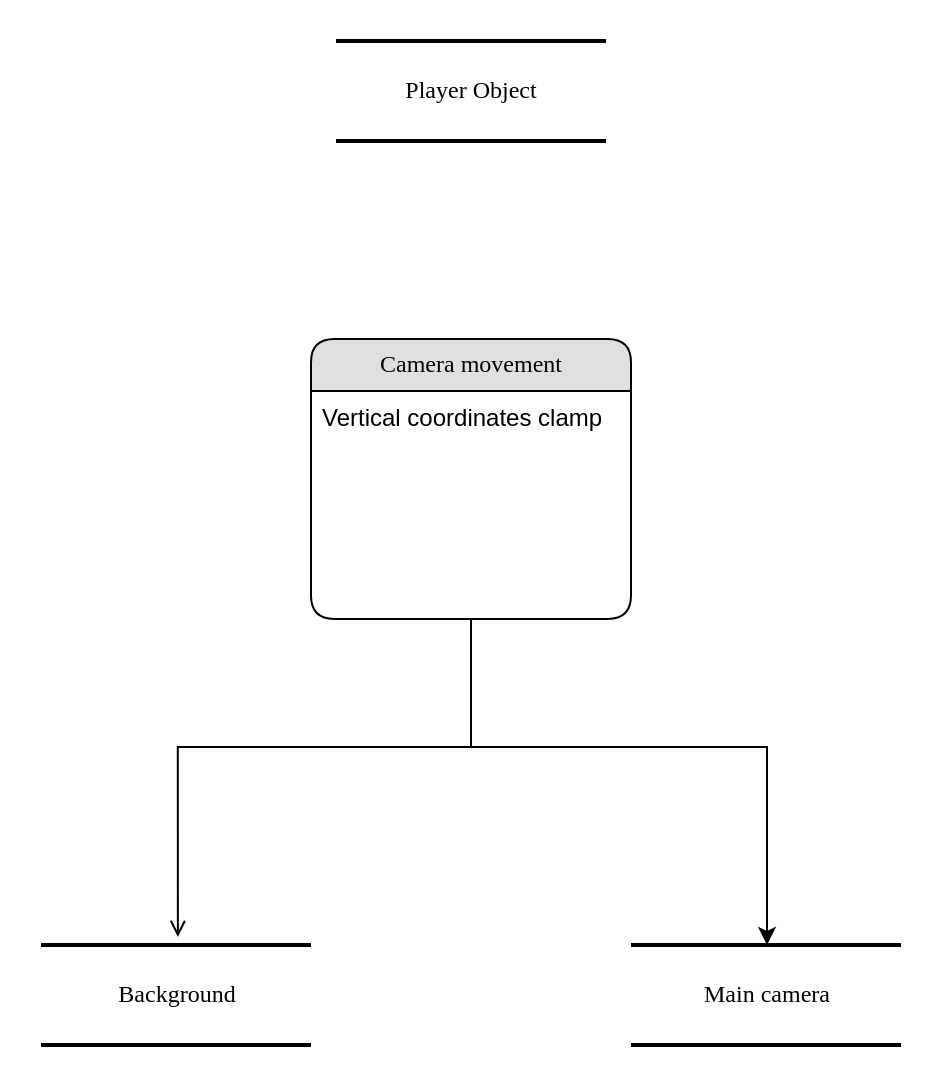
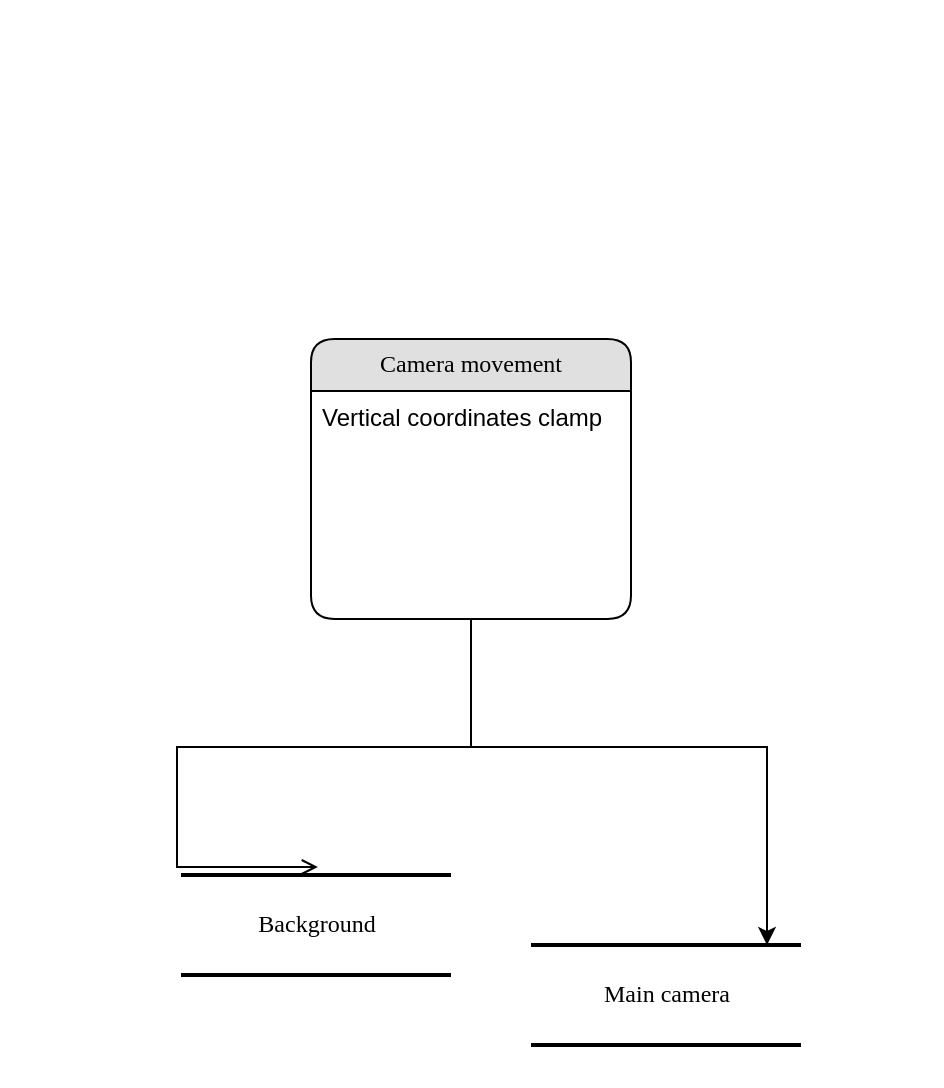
node "Player Object": removed
node "Background": moved (176, 995) -> (316, 925)
node "Main camera": moved (766, 995) -> (666, 995)
